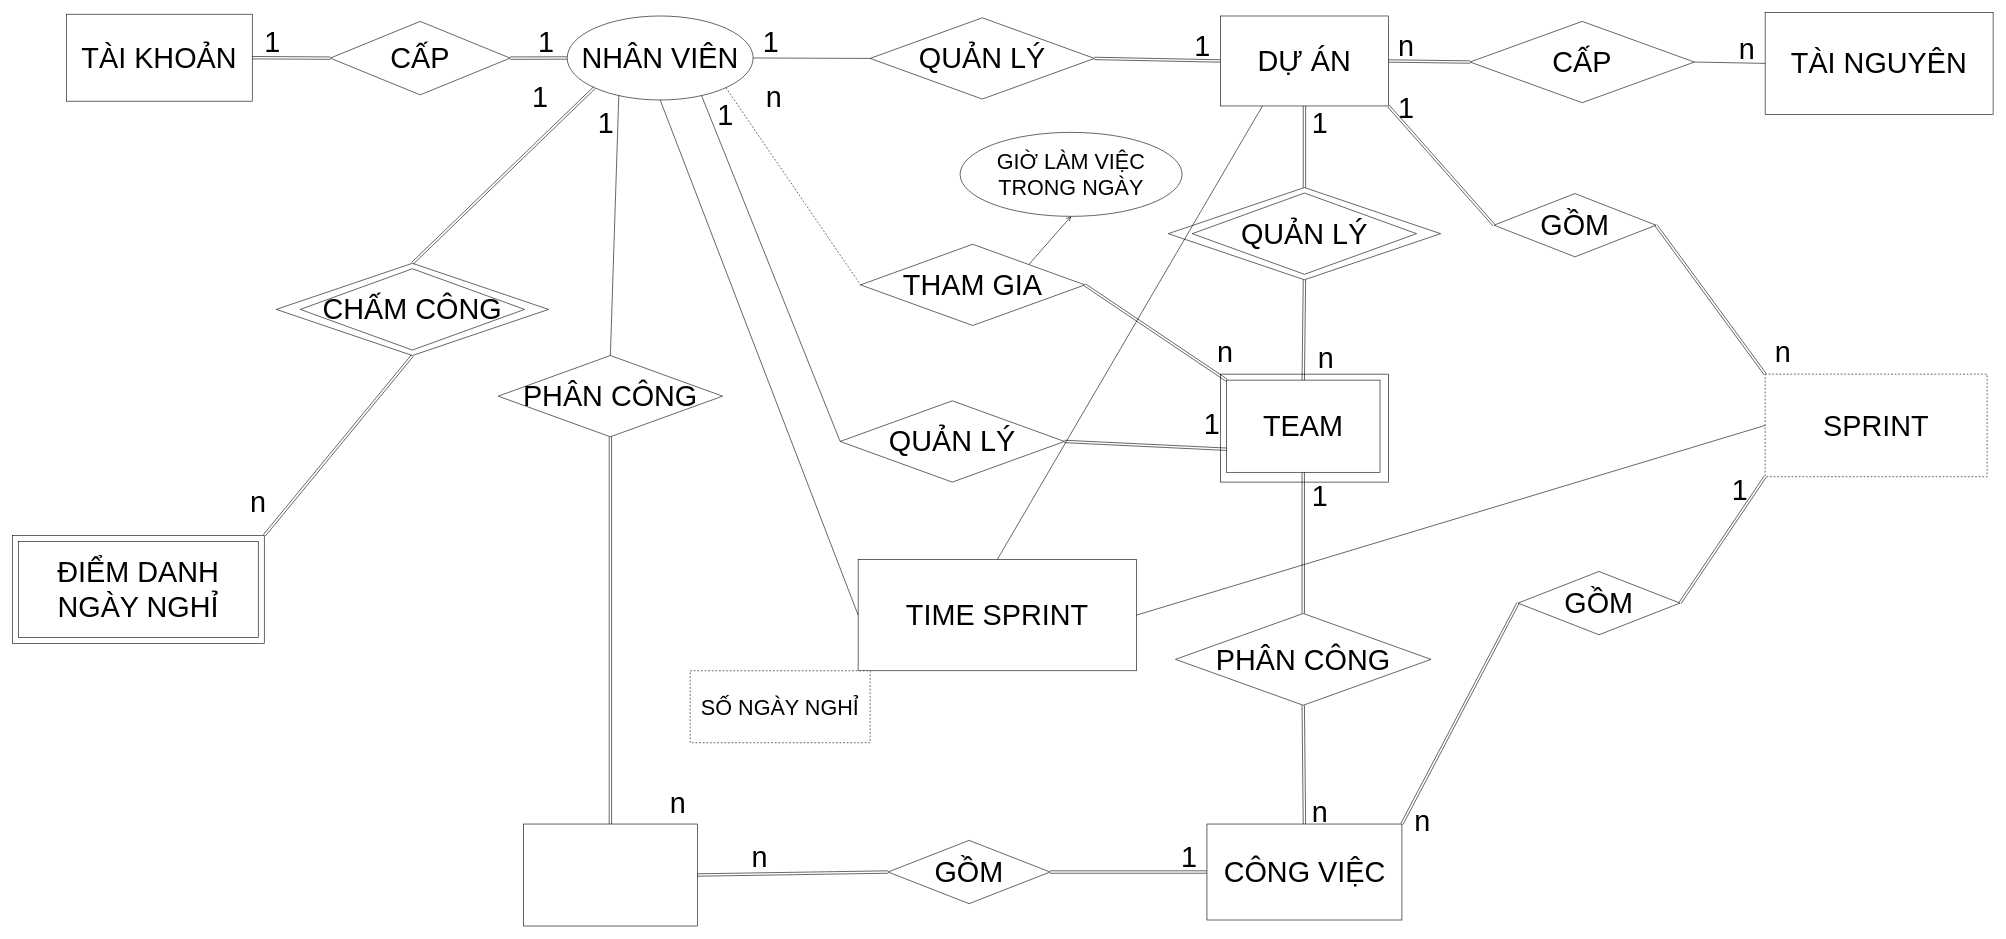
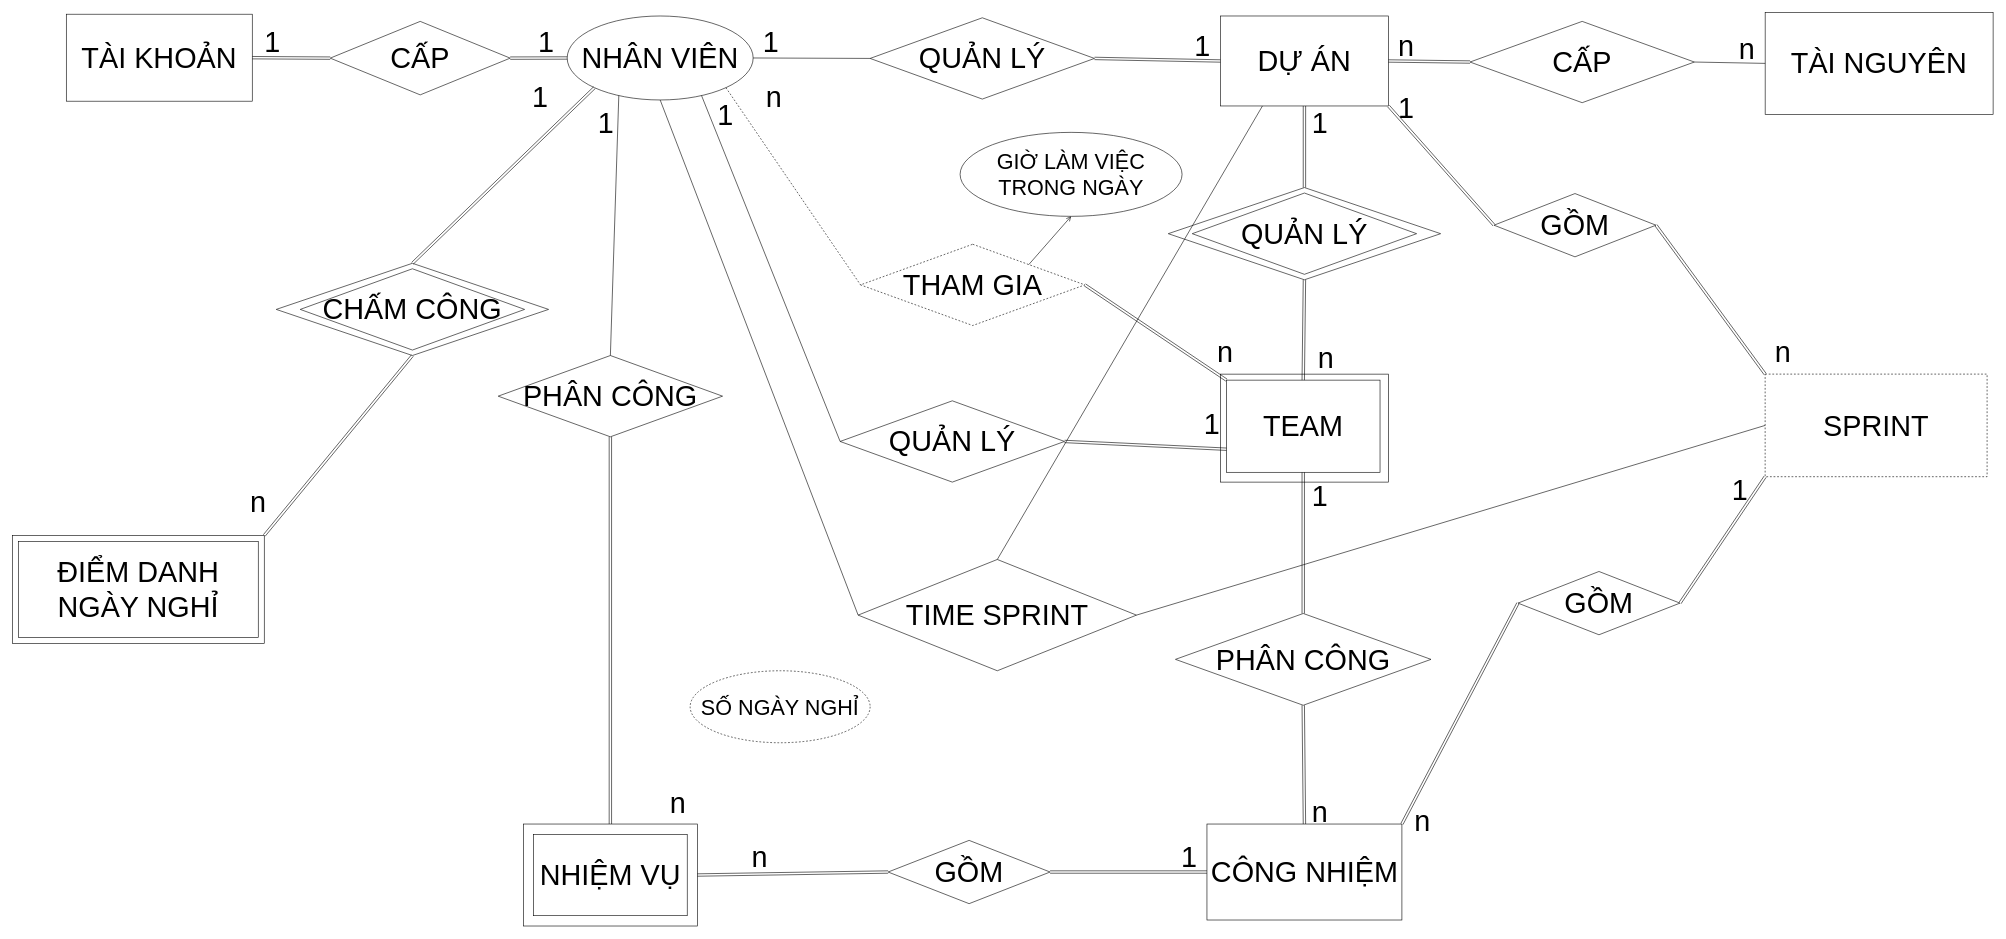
node "THAM GIA": style solid -> dashed
node "TIME SPRINT": shape rectangle -> diamond
node "SỐ NGÀY NGHỈ": shape rectangle -> ellipse
node "CÔNG VIỆC": label "CÔNG VIỆC" -> "CÔNG NHIỆM"
node "NHIỆM VỤ": added
